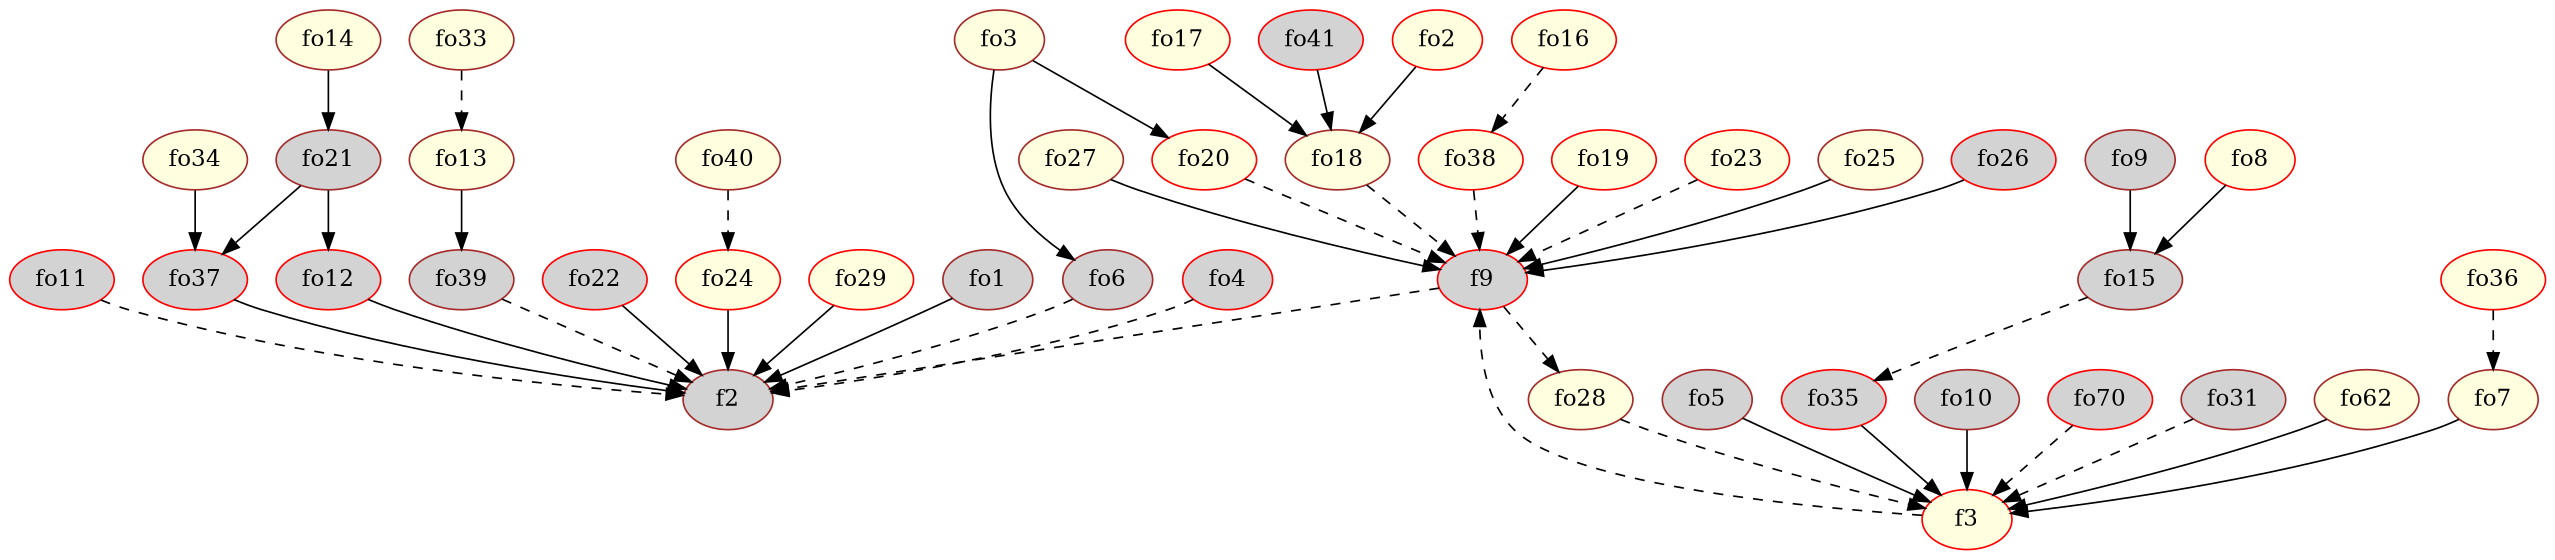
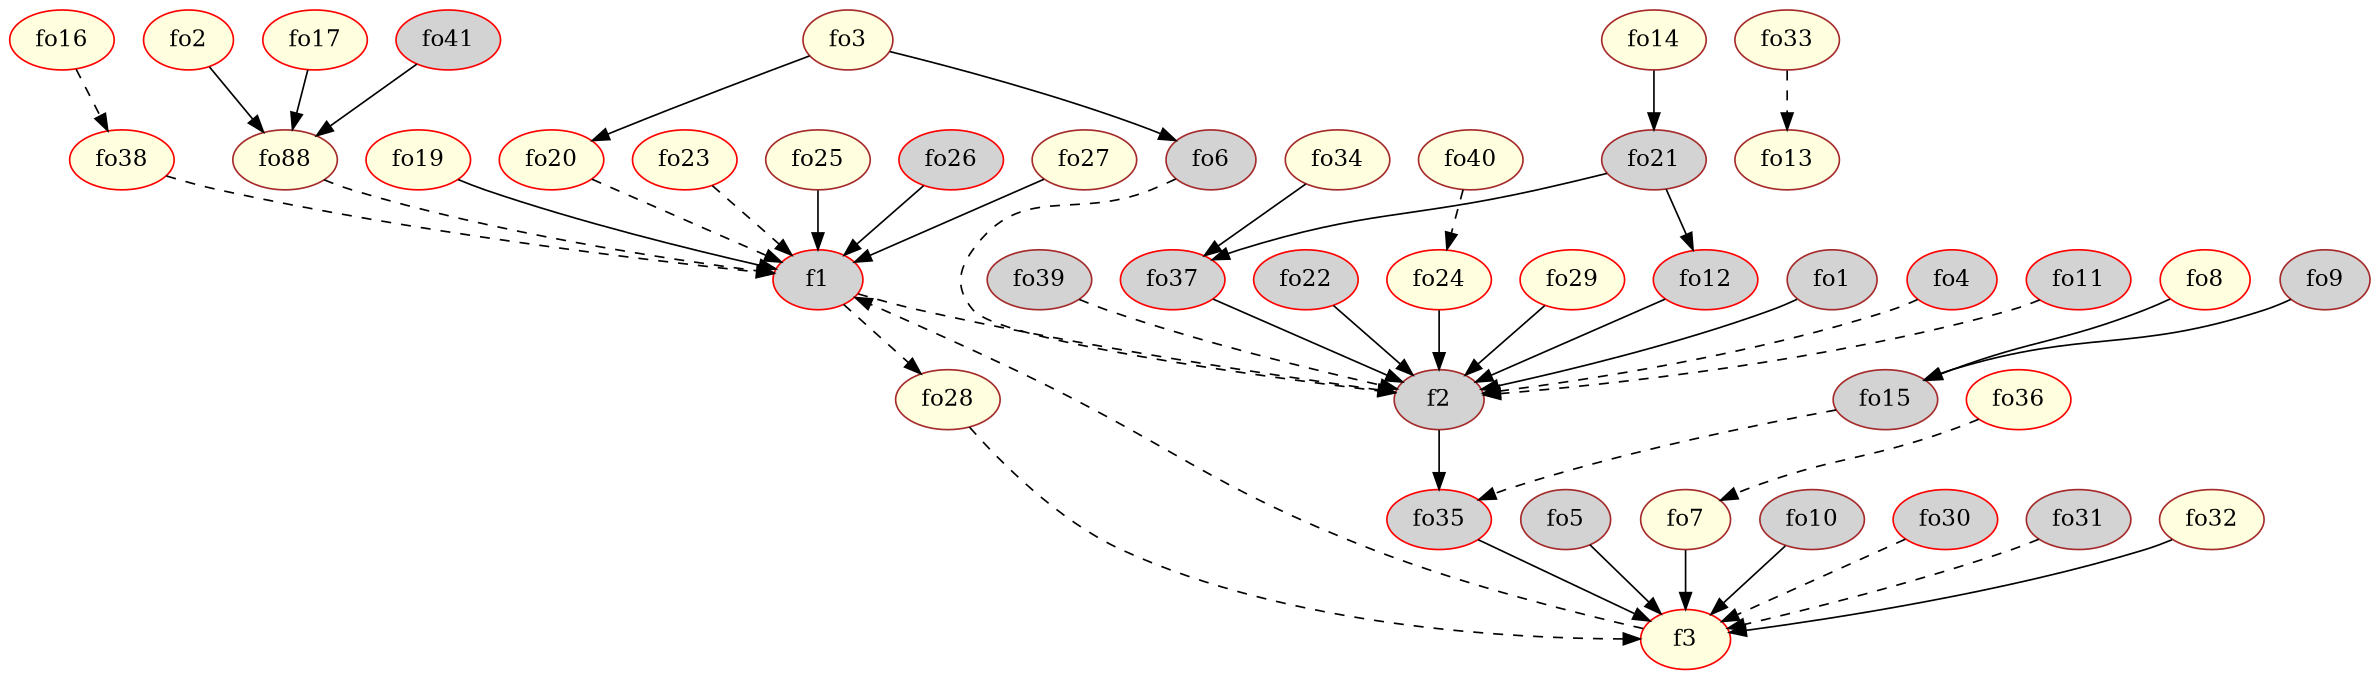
node "fo18": label "fo18" -> "fo88"
edge "fo13" -> "fo39": removed
node "f9": label "f9" -> "f1"
node "fo70": label "fo70" -> "fo30"
node "fo62": label "fo62" -> "fo32"
edge "f2" -> "fo35": added
